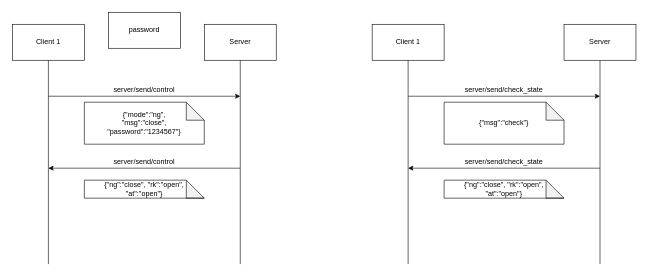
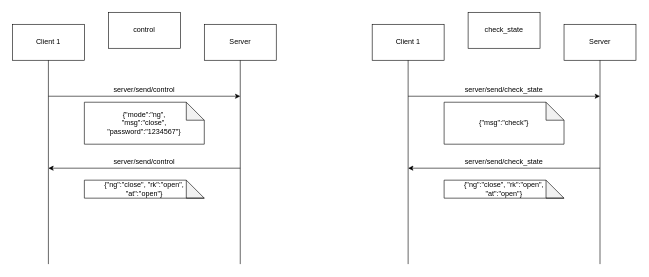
node "password": label "password" -> "control"
node "check_state": added
